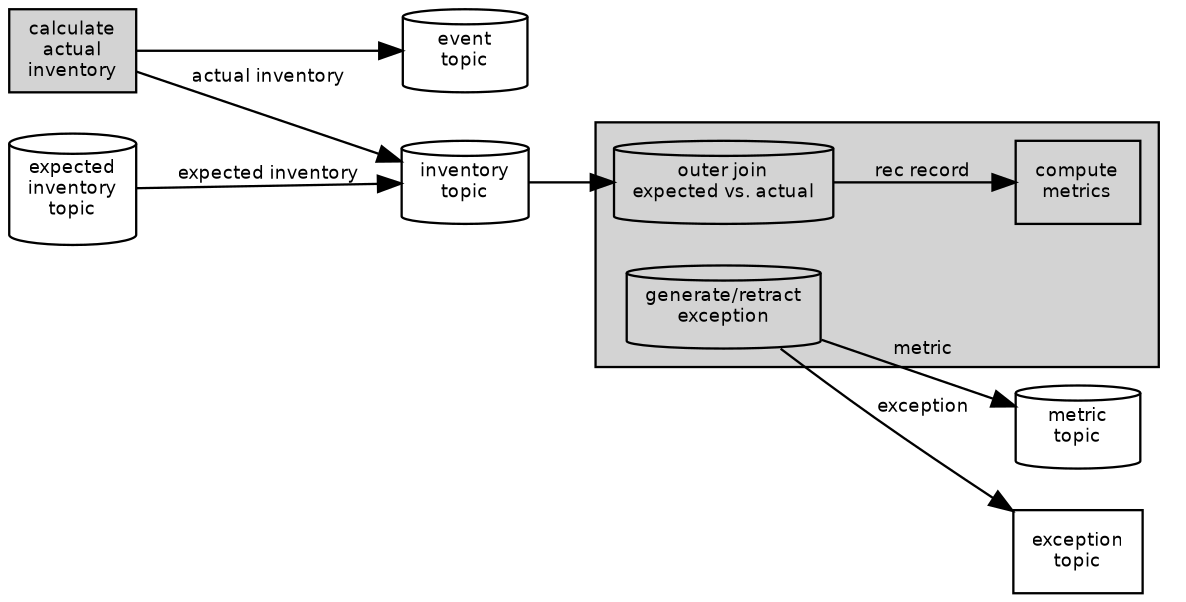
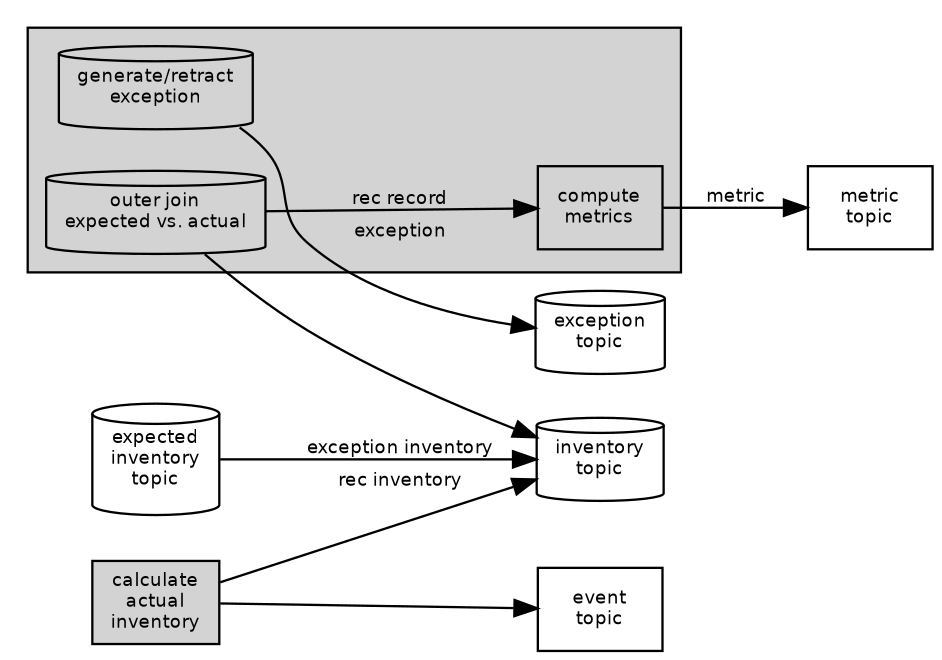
node "event topic": shape cylinder -> box
edge "calculate actual inventory" -> "inventory topic": label "actual inventory" -> "rec inventory"
edge "expected inventory topic" -> "inventory topic": label "expected inventory" -> "exception inventory"
edge "inventory topic" -> "outer join expected vs. actual": reversed
edge "generate/retract exception" -> "metric topic": now "compute metrics" -> "metric topic"
node "metric topic": shape cylinder -> box
node "exception topic": shape box -> cylinder
